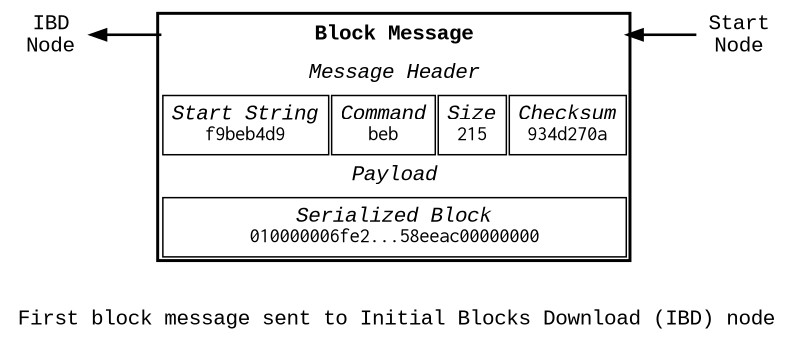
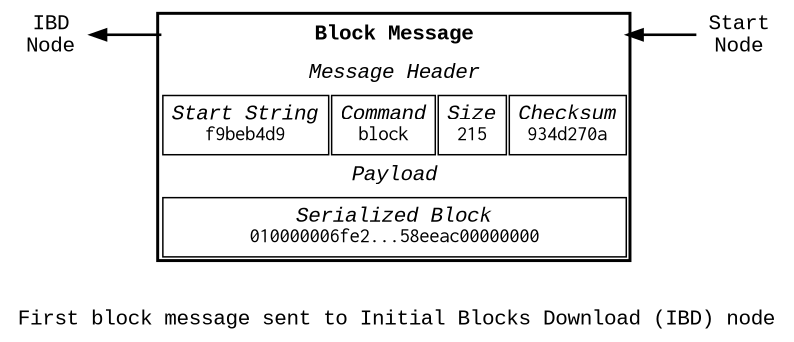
node "Block Message": text "beb" -> "block"
